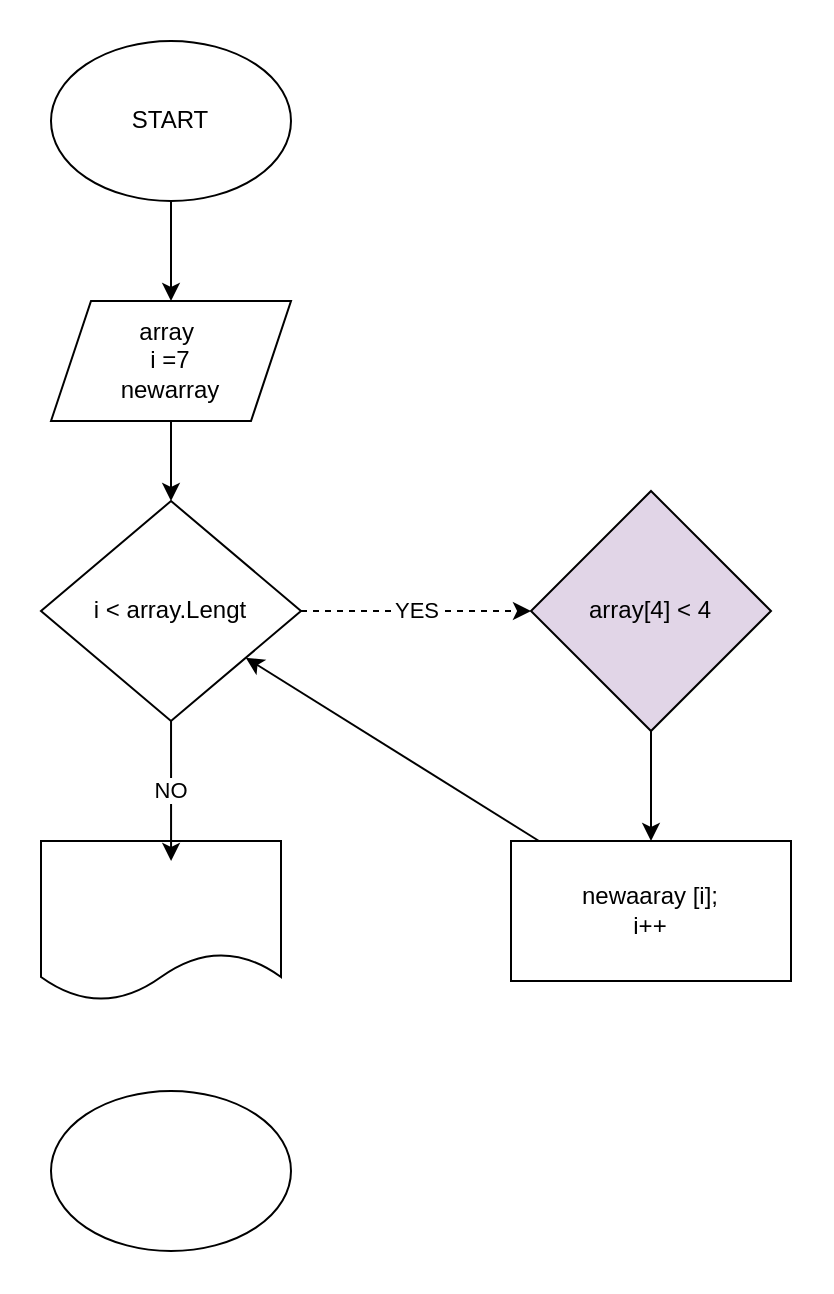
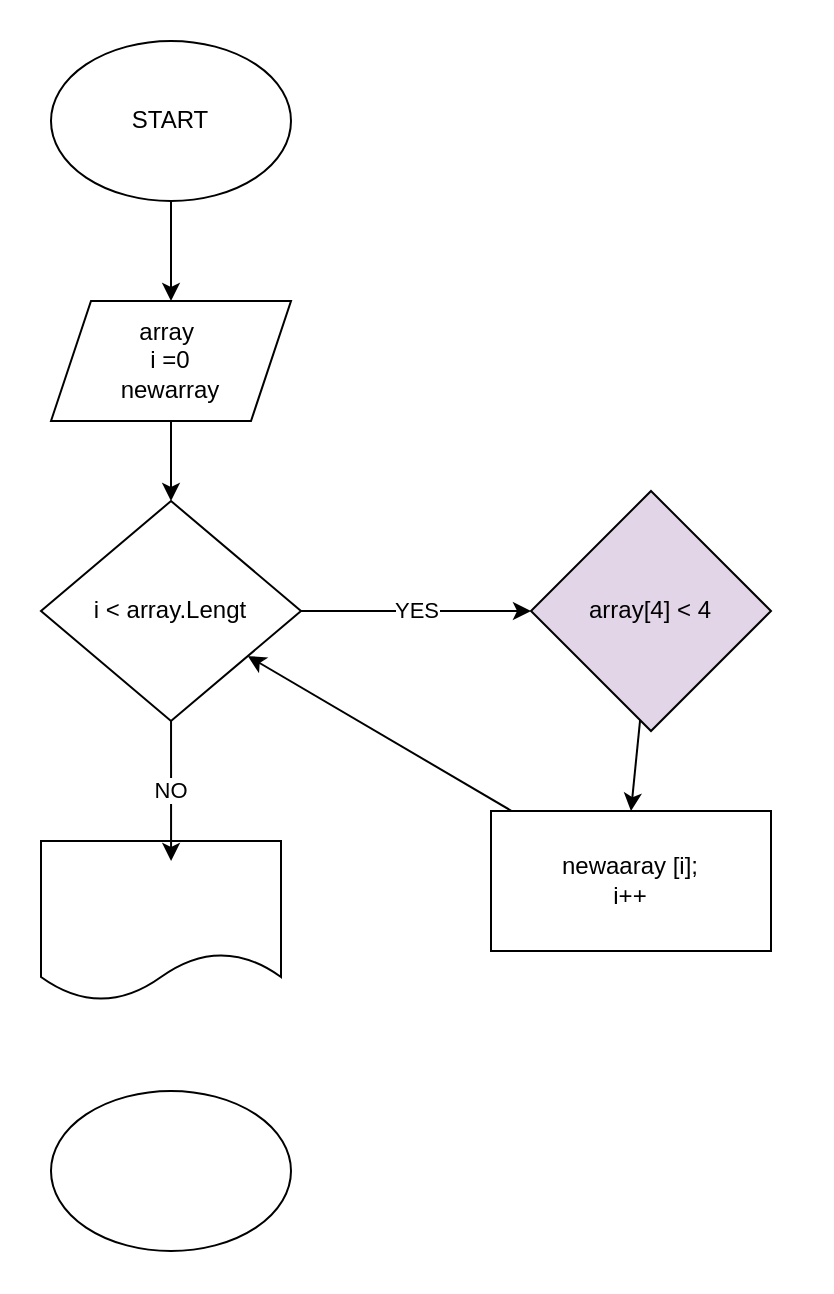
node "array i =7 newarray": label "array i =7 newarray" -> "array i =0 newarray"
edge "i < array.Lengt" -> "array[4] < 4": style dashed -> solid
node "newaaray [i]; i++": moved (651, 911) -> (631, 881)
